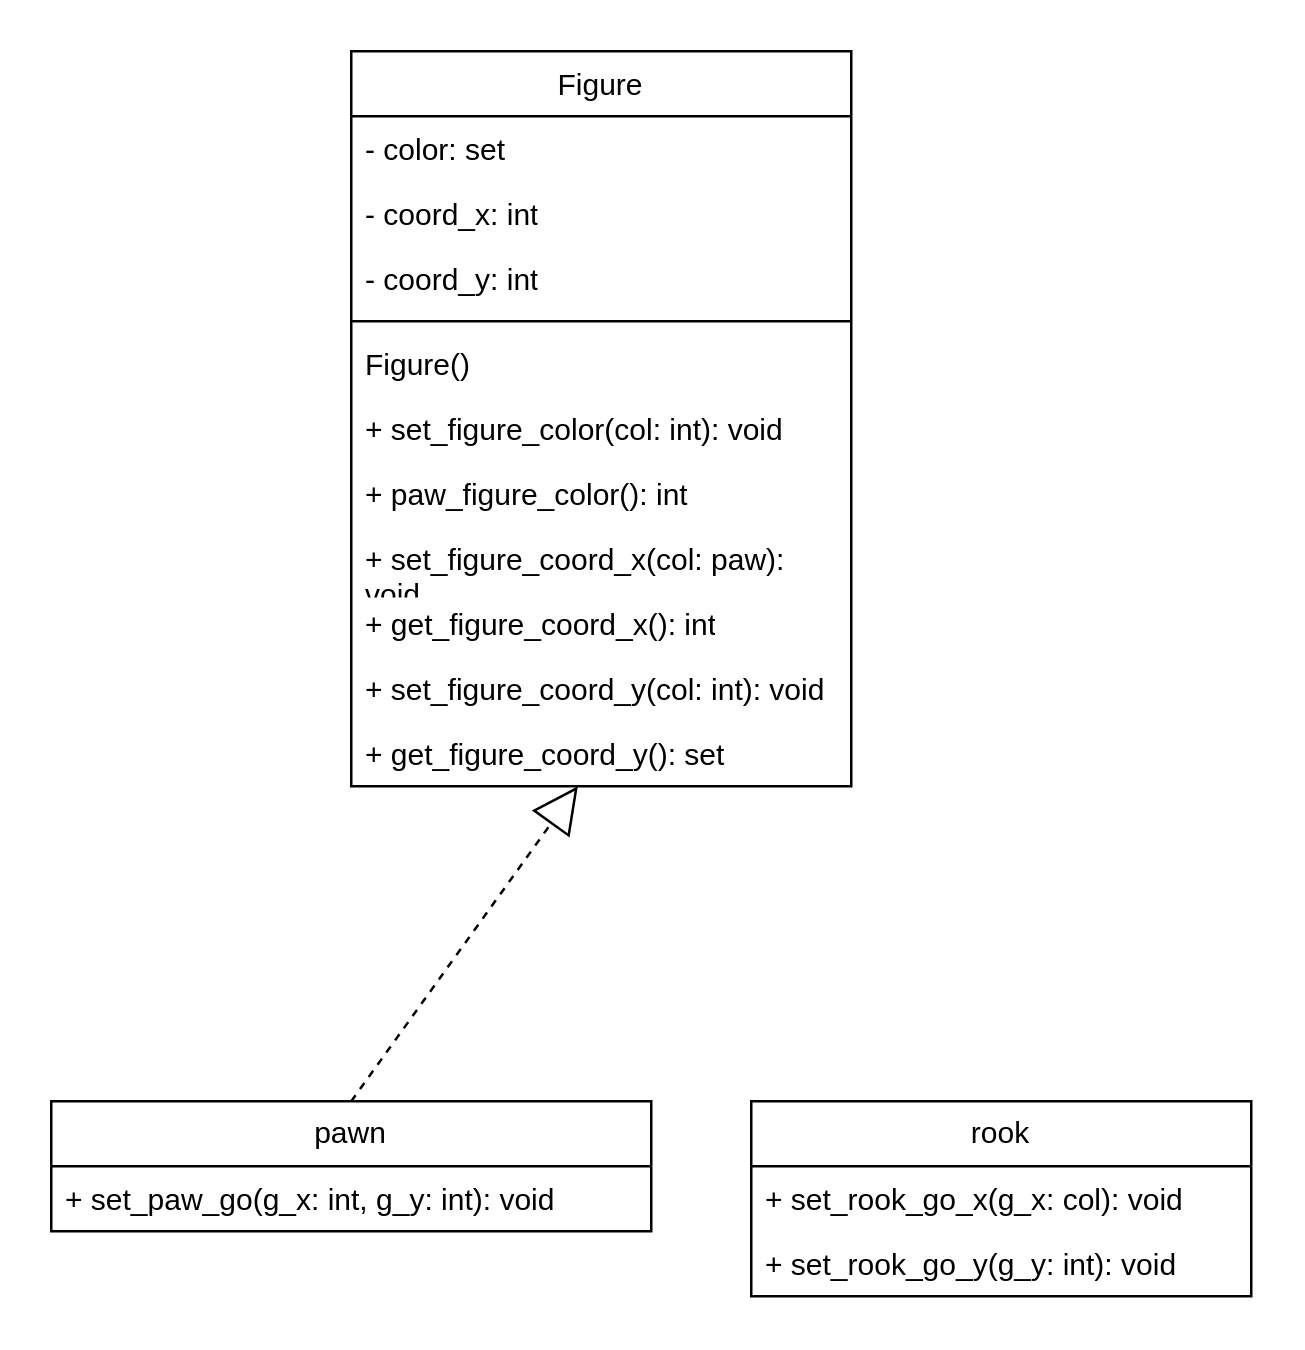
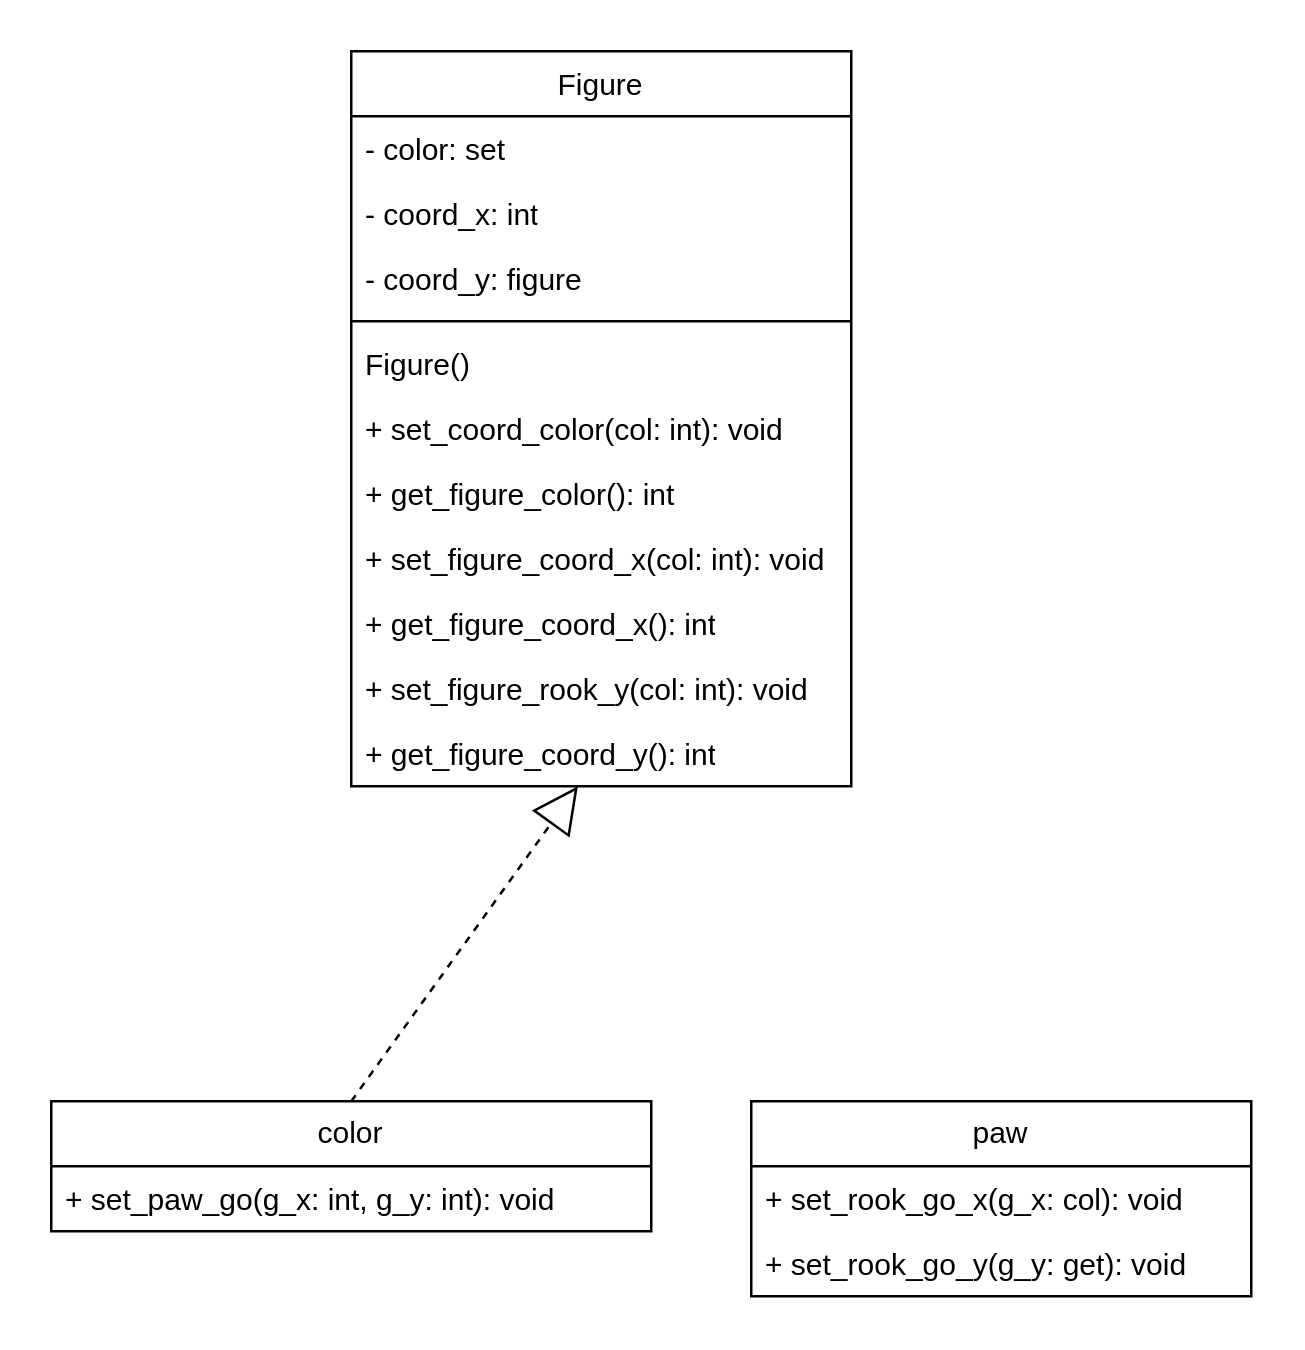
node "- coord_y: int": label "- coord_y: int" -> "- coord_y: figure"
node "+ set_figure_color(col: int): void": label "+ set_figure_color(col: int): void" -> "+ set_coord_color(col: int): void"
node "+ paw_figure_color(): int": label "+ paw_figure_color(): int" -> "+ get_figure_color(): int"
node "+ set_figure_coord_x(col: paw): void": label "+ set_figure_coord_x(col: paw): void" -> "+ set_figure_coord_x(col: int): void"
node "+ set_figure_coord_y(col: int): void": label "+ set_figure_coord_y(col: int): void" -> "+ set_figure_rook_y(col: int): void"
node "+ get_figure_coord_y(): set": label "+ get_figure_coord_y(): set" -> "+ get_figure_coord_y(): int"
node "pawn": label "pawn" -> "color"
node "rook": label "rook" -> "paw"
node "+ set_rook_go_y(g_y: int): void": label "+ set_rook_go_y(g_y: int): void" -> "+ set_rook_go_y(g_y: get): void"
